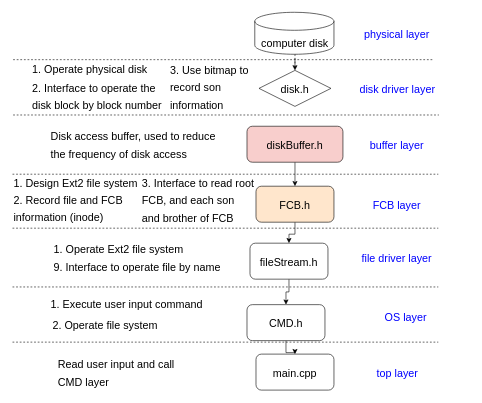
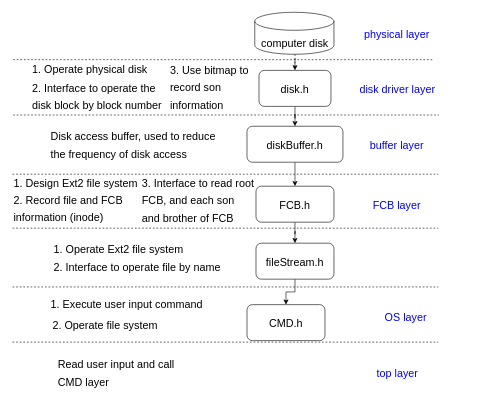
node "disk.h": shape diamond -> rounded rectangle
edge "disk.h" -> "diskBuffer.h": added
node "diskBuffer.h": fillcolor #f8cecc -> #ffffff
node "FCB.h": fillcolor #ffe6cc -> #ffffff
node "file driver layer": removed
node "fileStream.h": moved (289, 261) -> (295, 261)
node "9. Interface to operate file by name": label "9. Interface to operate file by name" -> "2. Interface to operate file by name"
edge "CMD.h" -> "main.cpp": removed
node "main.cpp": removed
